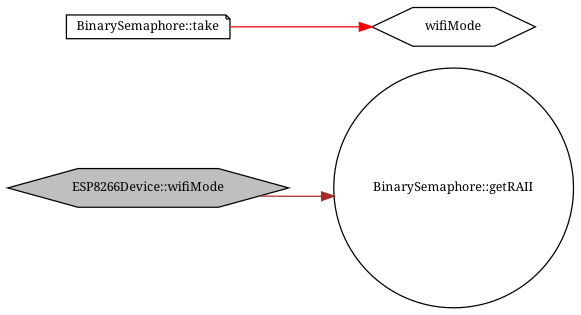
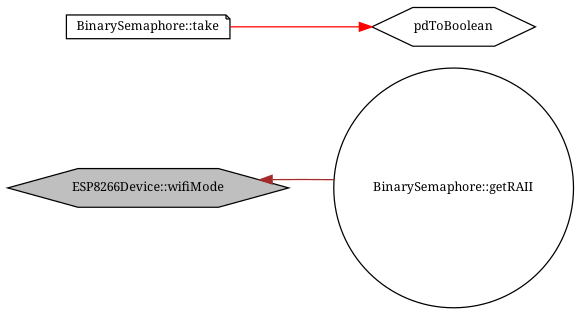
node "wifiMode": label "wifiMode" -> "pdToBoolean"
edge "ESP8266Device::wifiMode" -> "BinarySemaphore::getRAII": reversed
